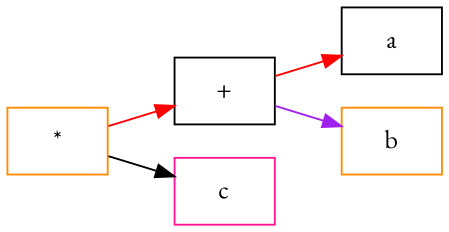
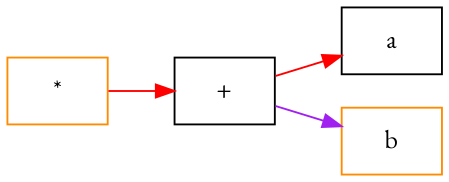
node "c": removed
